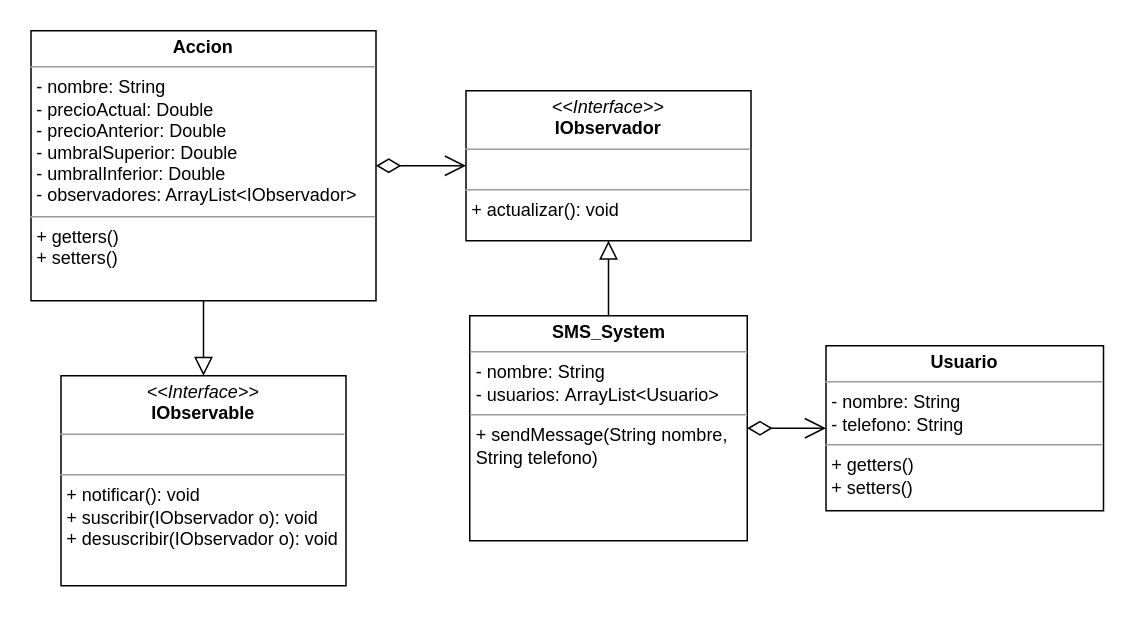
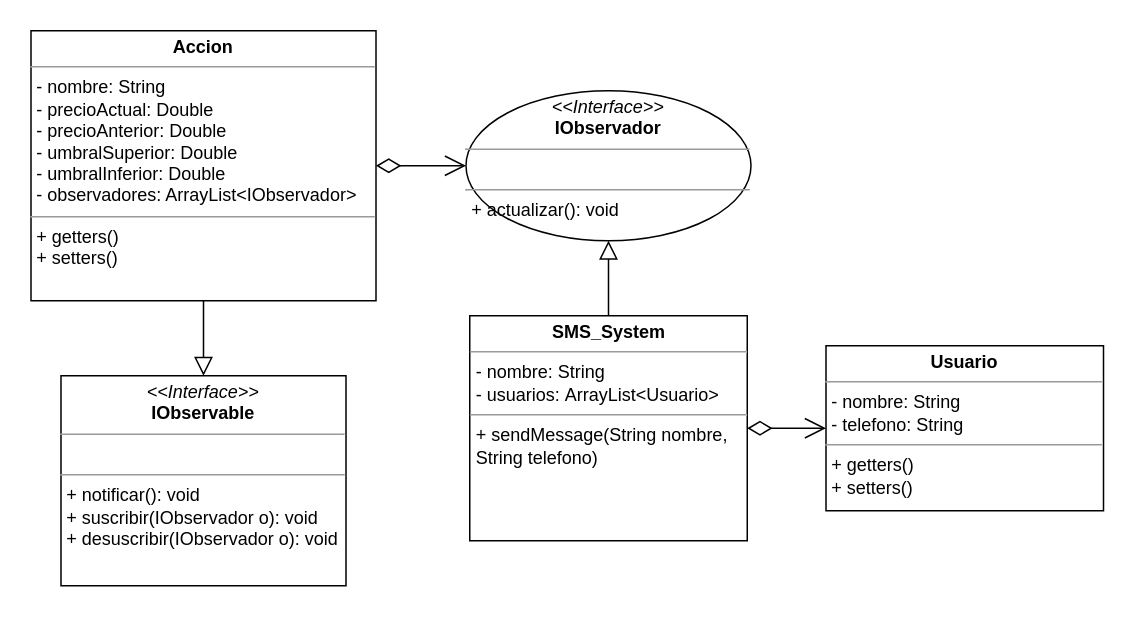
node "<<Interface>> IObservador + actualizar(): void": shape rectangle -> ellipse
